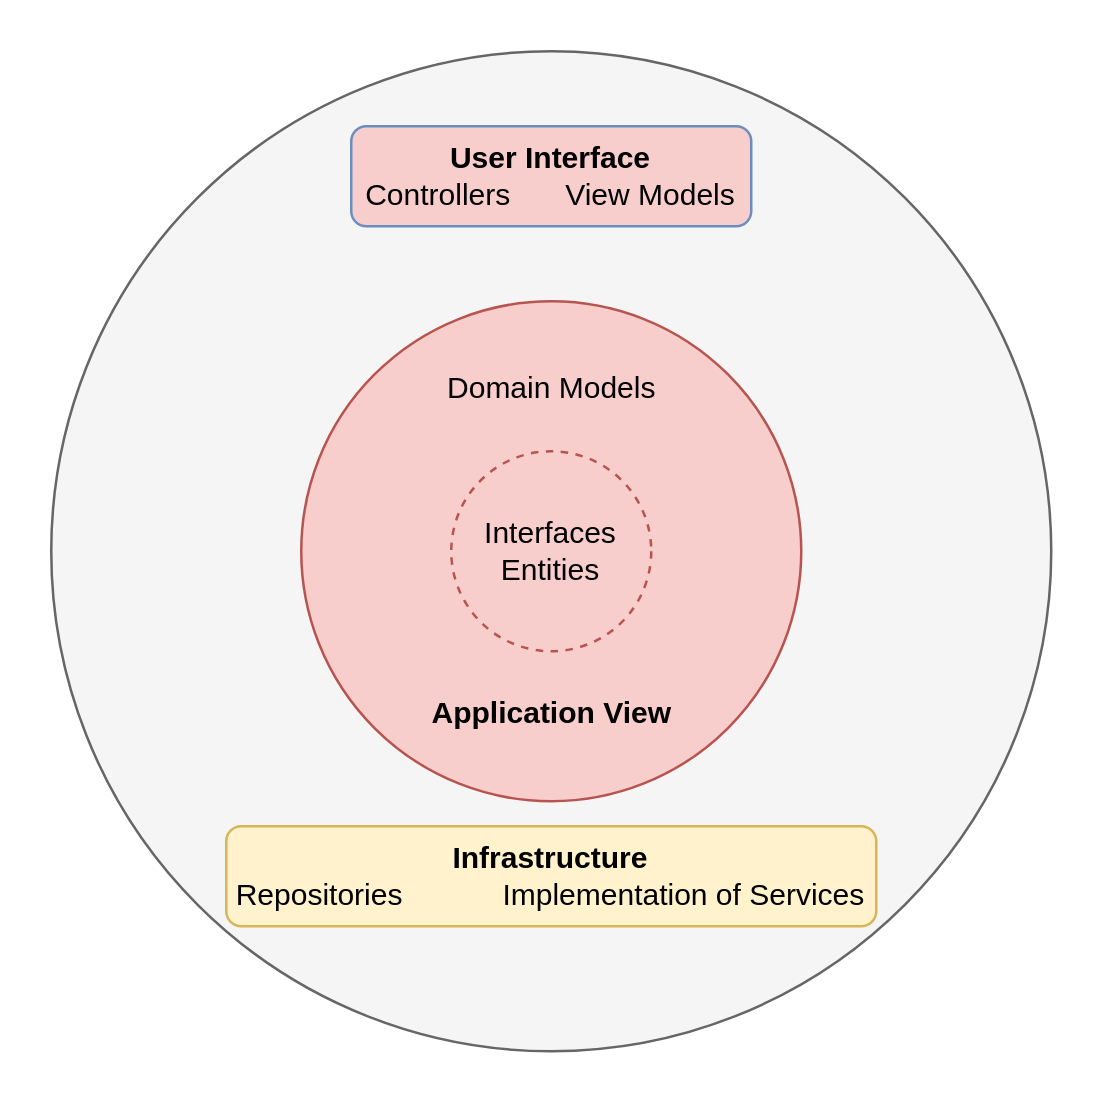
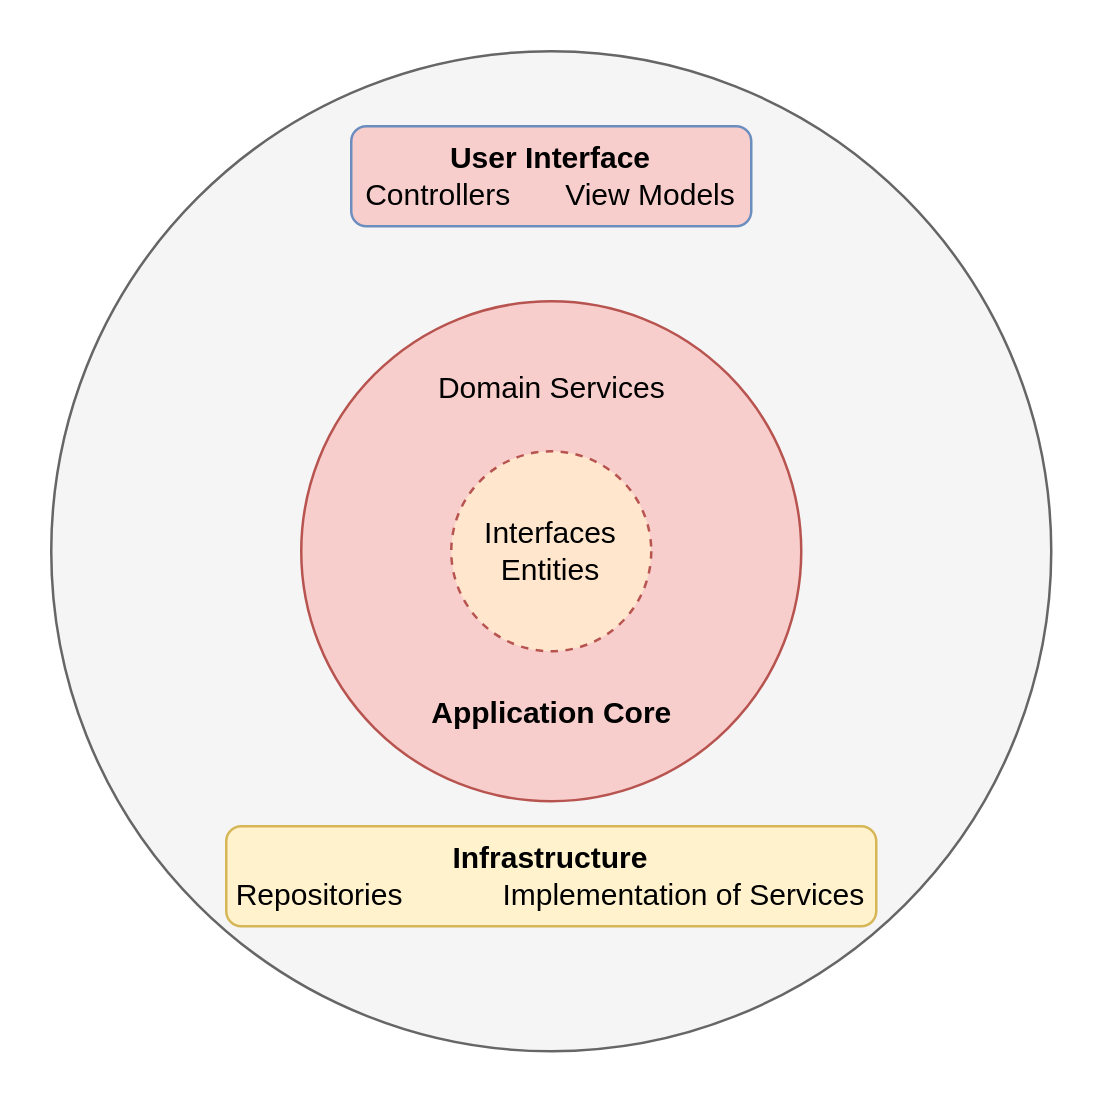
node "Domain Models": label "Domain Models" -> "Domain Services"
node "Interfaces Entities": fillcolor #f8cecc -> #ffe6cc
node "Application View": label "Application View" -> "Application Core"
